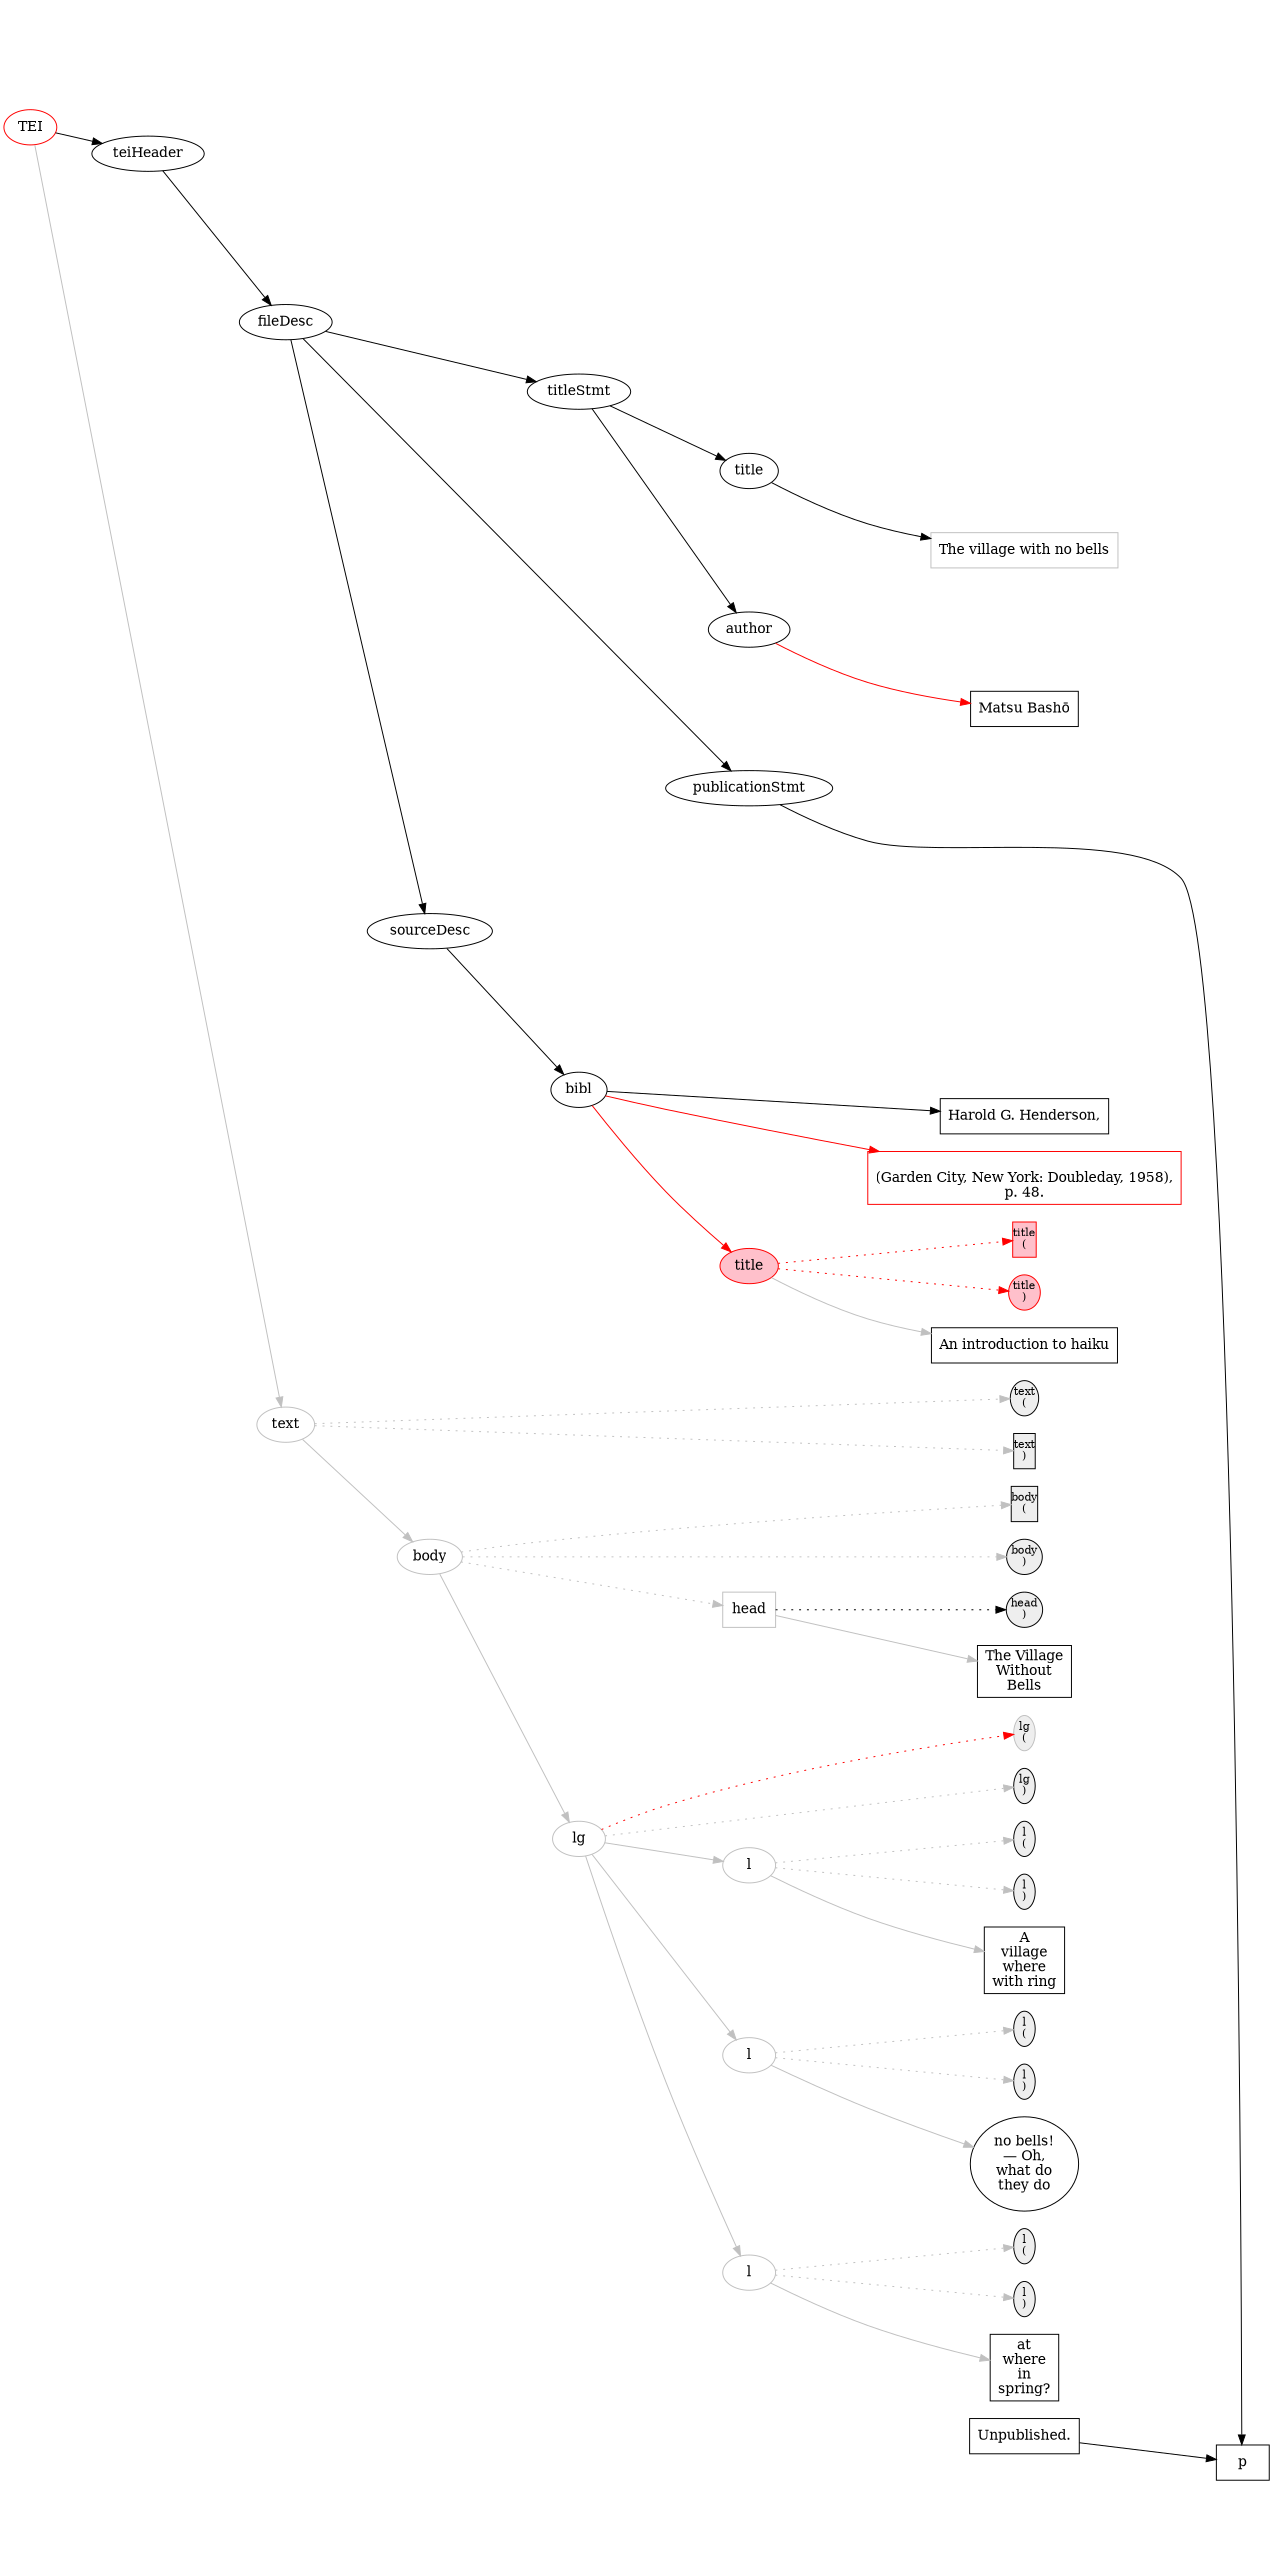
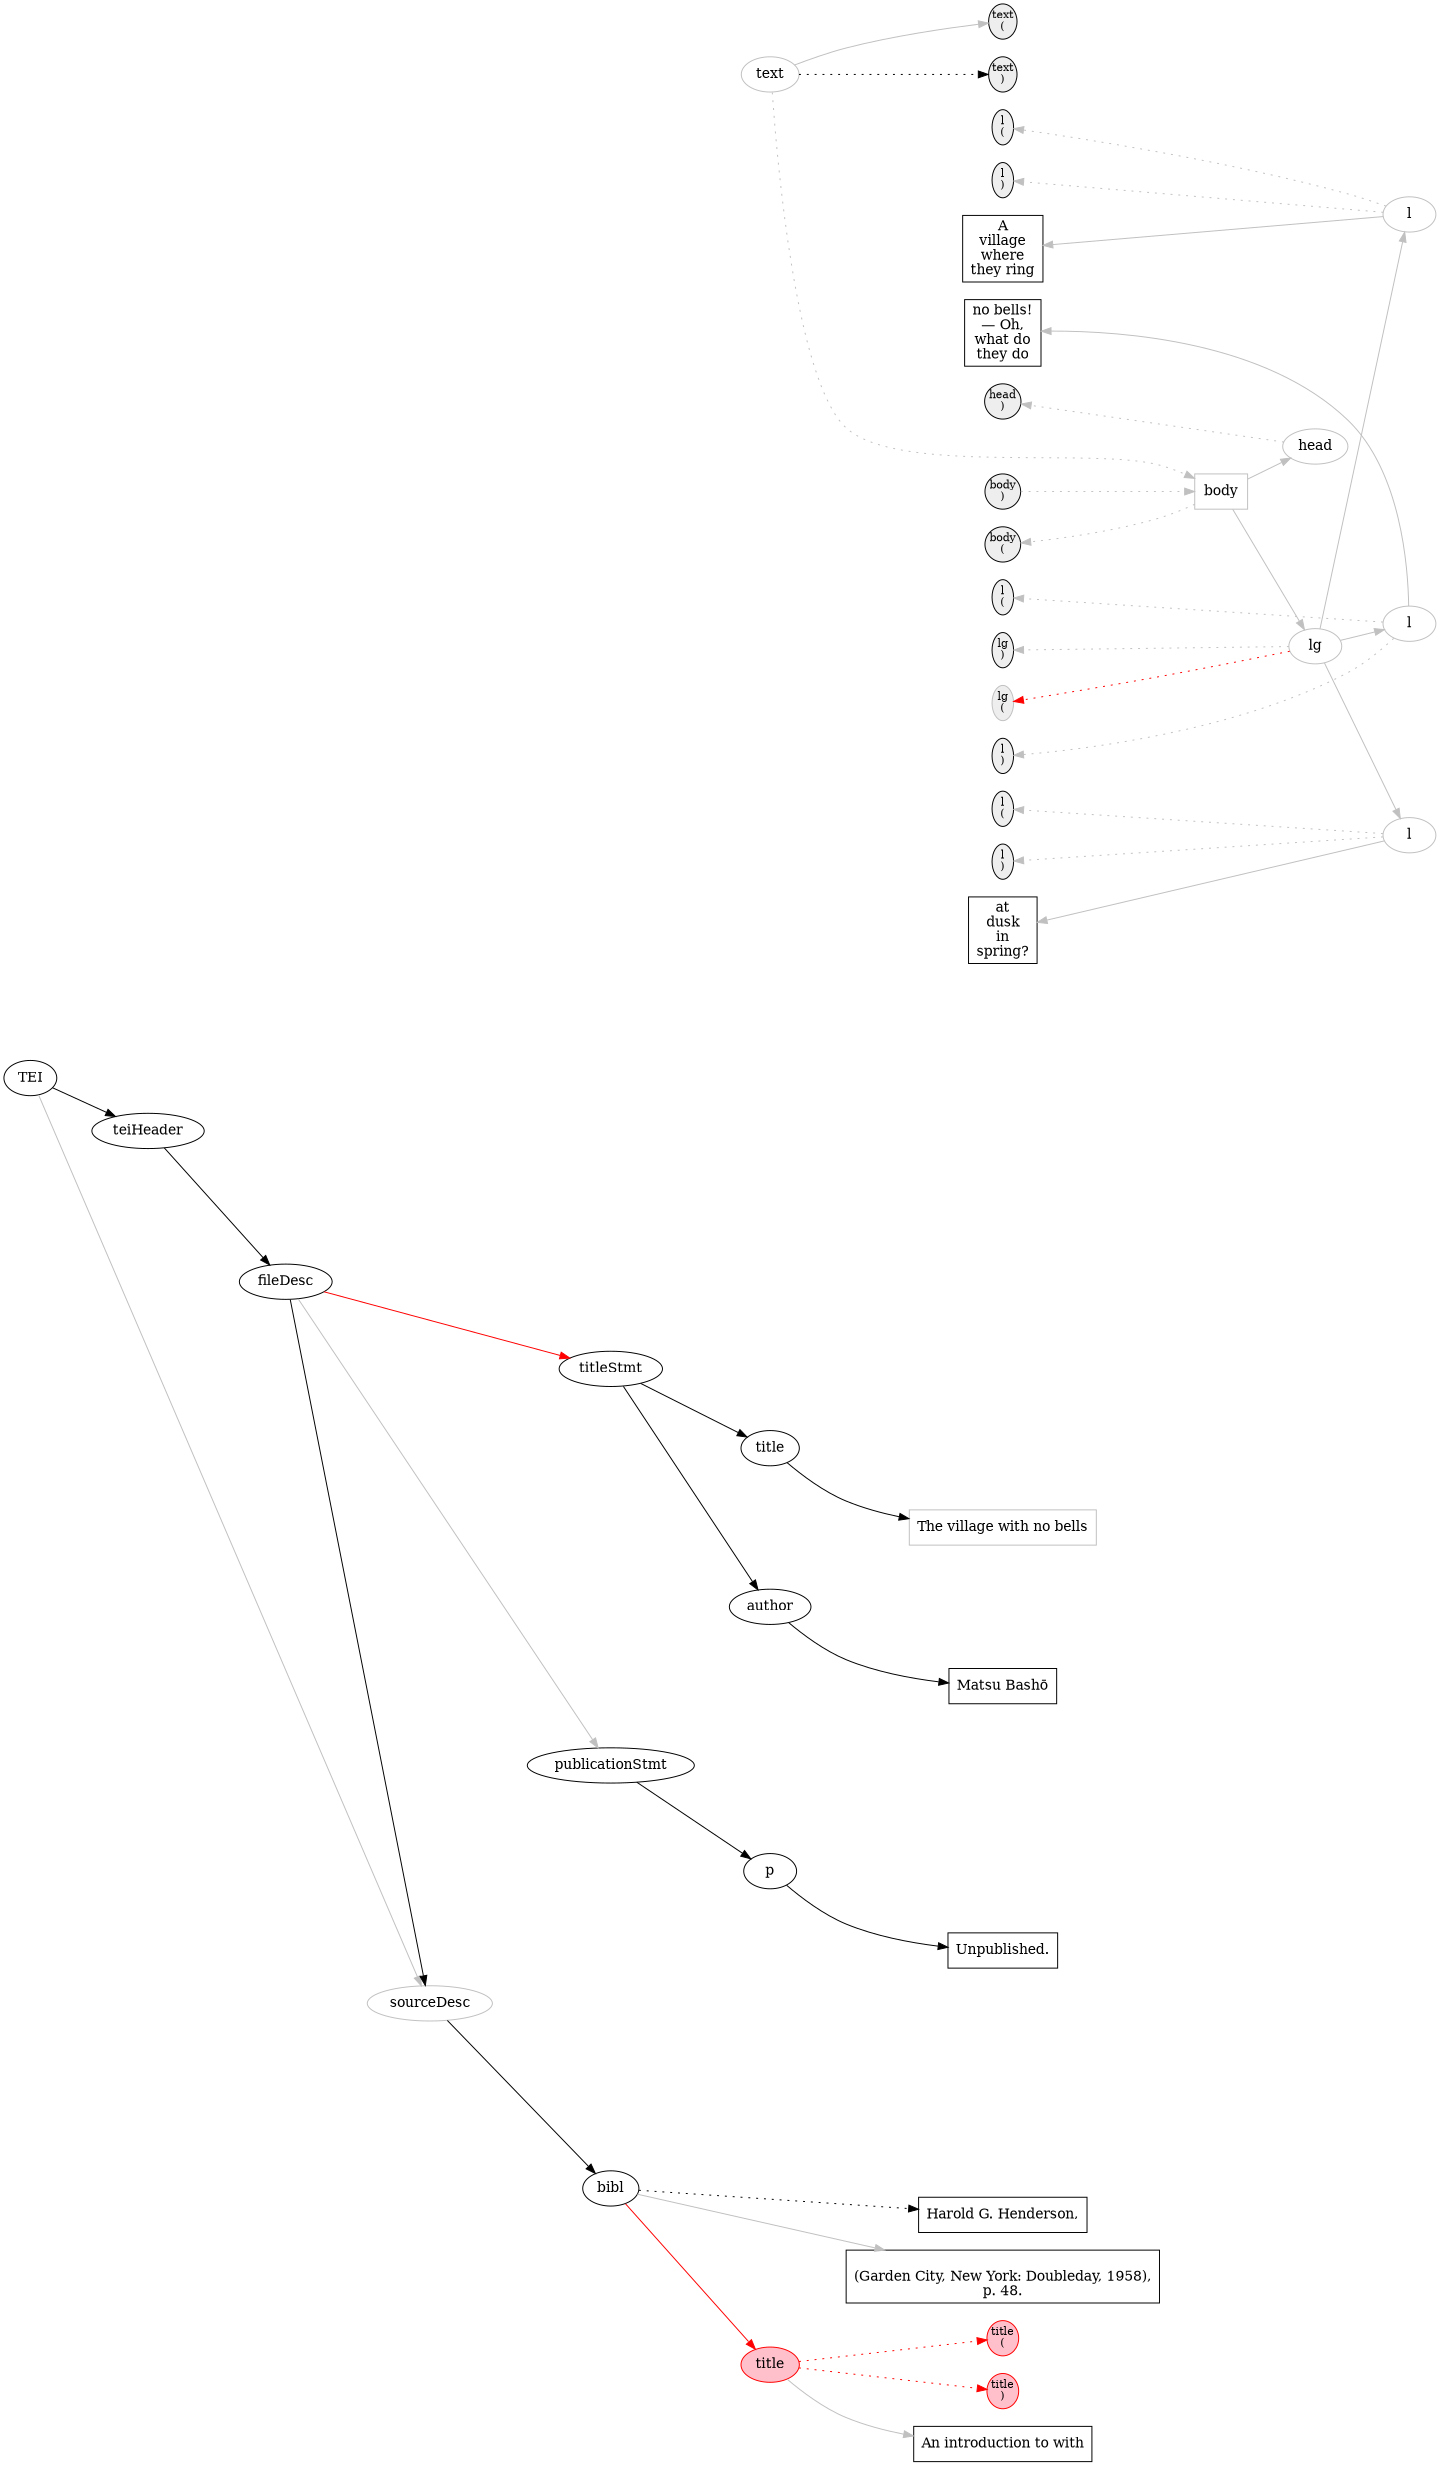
node "TEI": color red -> black
edge "fileDesc" -> "titleStmt": color black -> red
edge "fileDesc" -> "publicationStmt": color black -> gray
edge "author" -> "Matsu Bashō": color red -> black
edge "TEI" -> "text": now "TEI" -> "sourceDesc"
node "sourceDesc": color black -> gray
edge "bibl" -> "Harold G. Henderson,": style solid -> dotted
edge "bibl" -> "(Garden City, New York: Doubleday, 1958), p. 48.": color red -> gray
node "(Garden City, New York: Doubleday, 1958), p. 48.": color red -> black
node "title (": shape box -> ellipse
node "An introduction to haiku": label "An introduction to haiku" -> "An introduction to with"
edge "text" -> "text (": style dotted -> solid
edge "text" -> "text )": color gray -> black
node "text )": shape box -> ellipse
edge "text" -> "body": style solid -> dotted
node "body (": shape box -> ellipse
node "body": shape ellipse -> box
edge "body" -> "body )": reversed
edge "body" -> "head": style dotted -> solid
node "head": shape box -> ellipse
edge "head" -> "head )": color black -> gray
node "The Village Without Bells": removed
node "A village where with ring": label "A village where with ring" -> "A village where they ring"
node "no bells! — Oh, what do they do": shape ellipse -> box
node "at where in spring?": label "at where in spring?" -> "at dusk in spring?"
edge "Unpublished." -> "p": reversed
node "p": shape box -> ellipse
